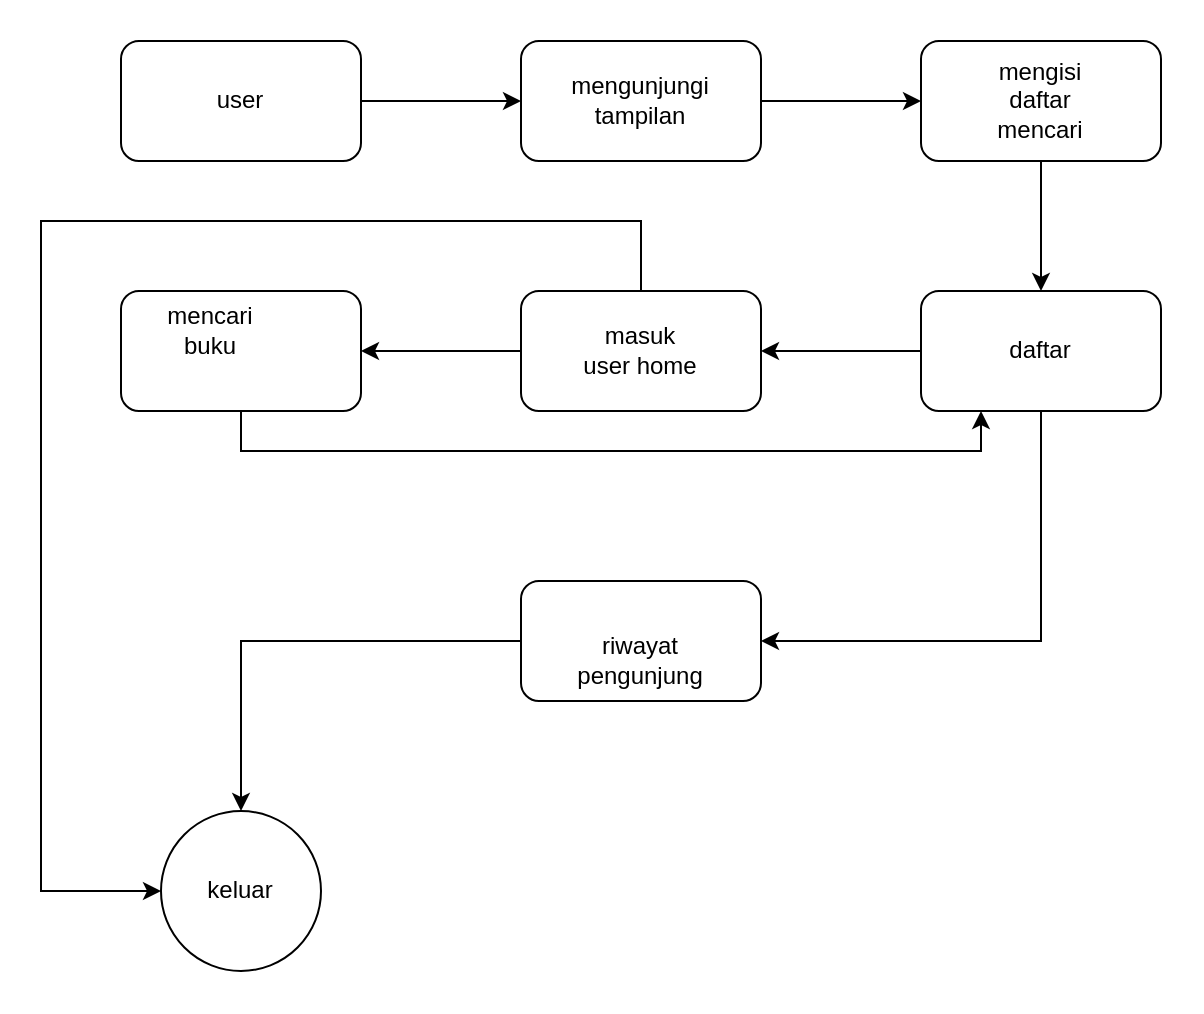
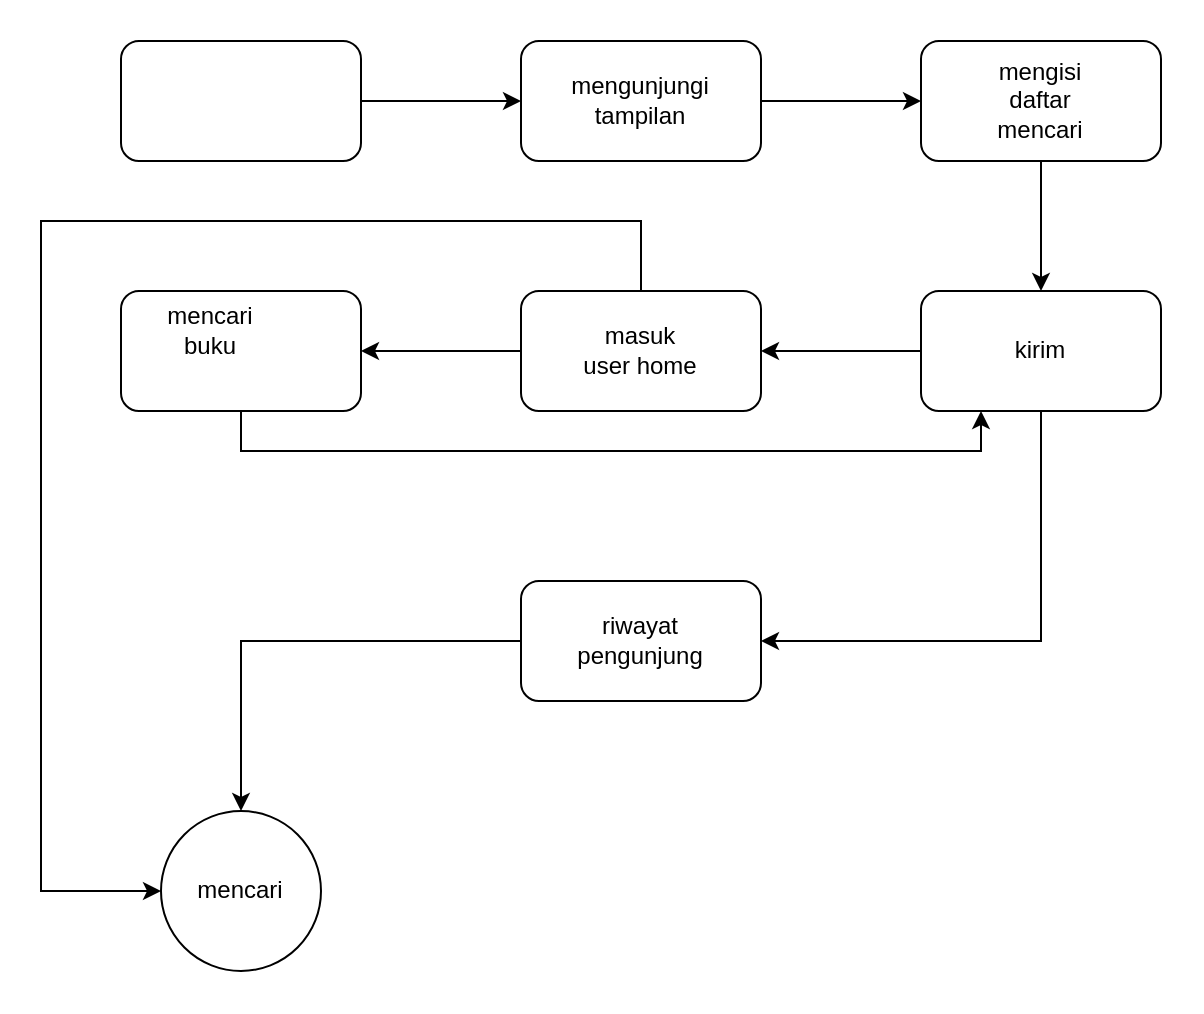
node "user": removed
node "daftar": label "daftar" -> "kirim"
node "riwayat pengunjung": moved (641, 661) -> (641, 641)
node "keluar": label "keluar" -> "mencari"
